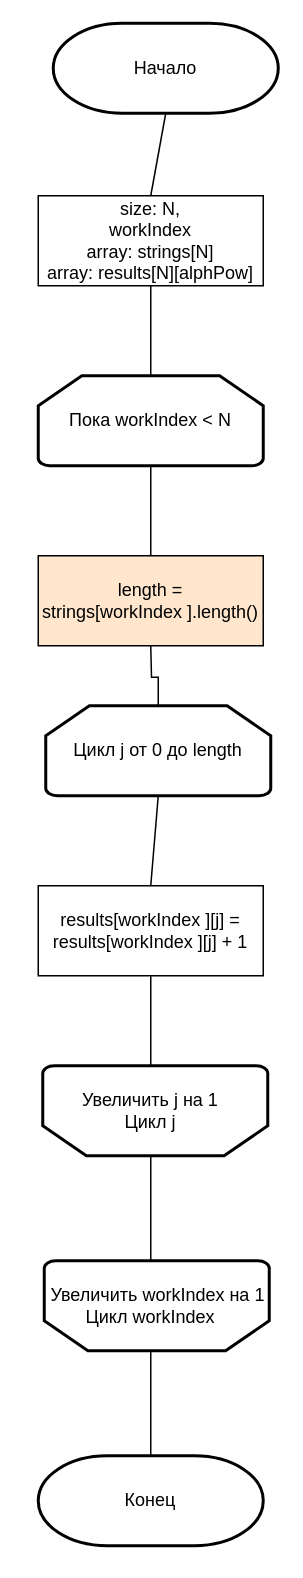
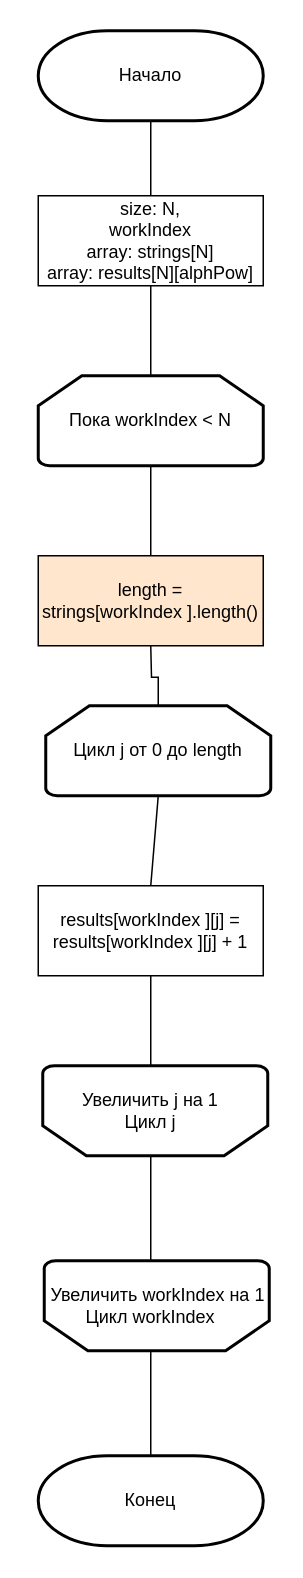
node "Начало": moved (166, 68) -> (151, 76)
